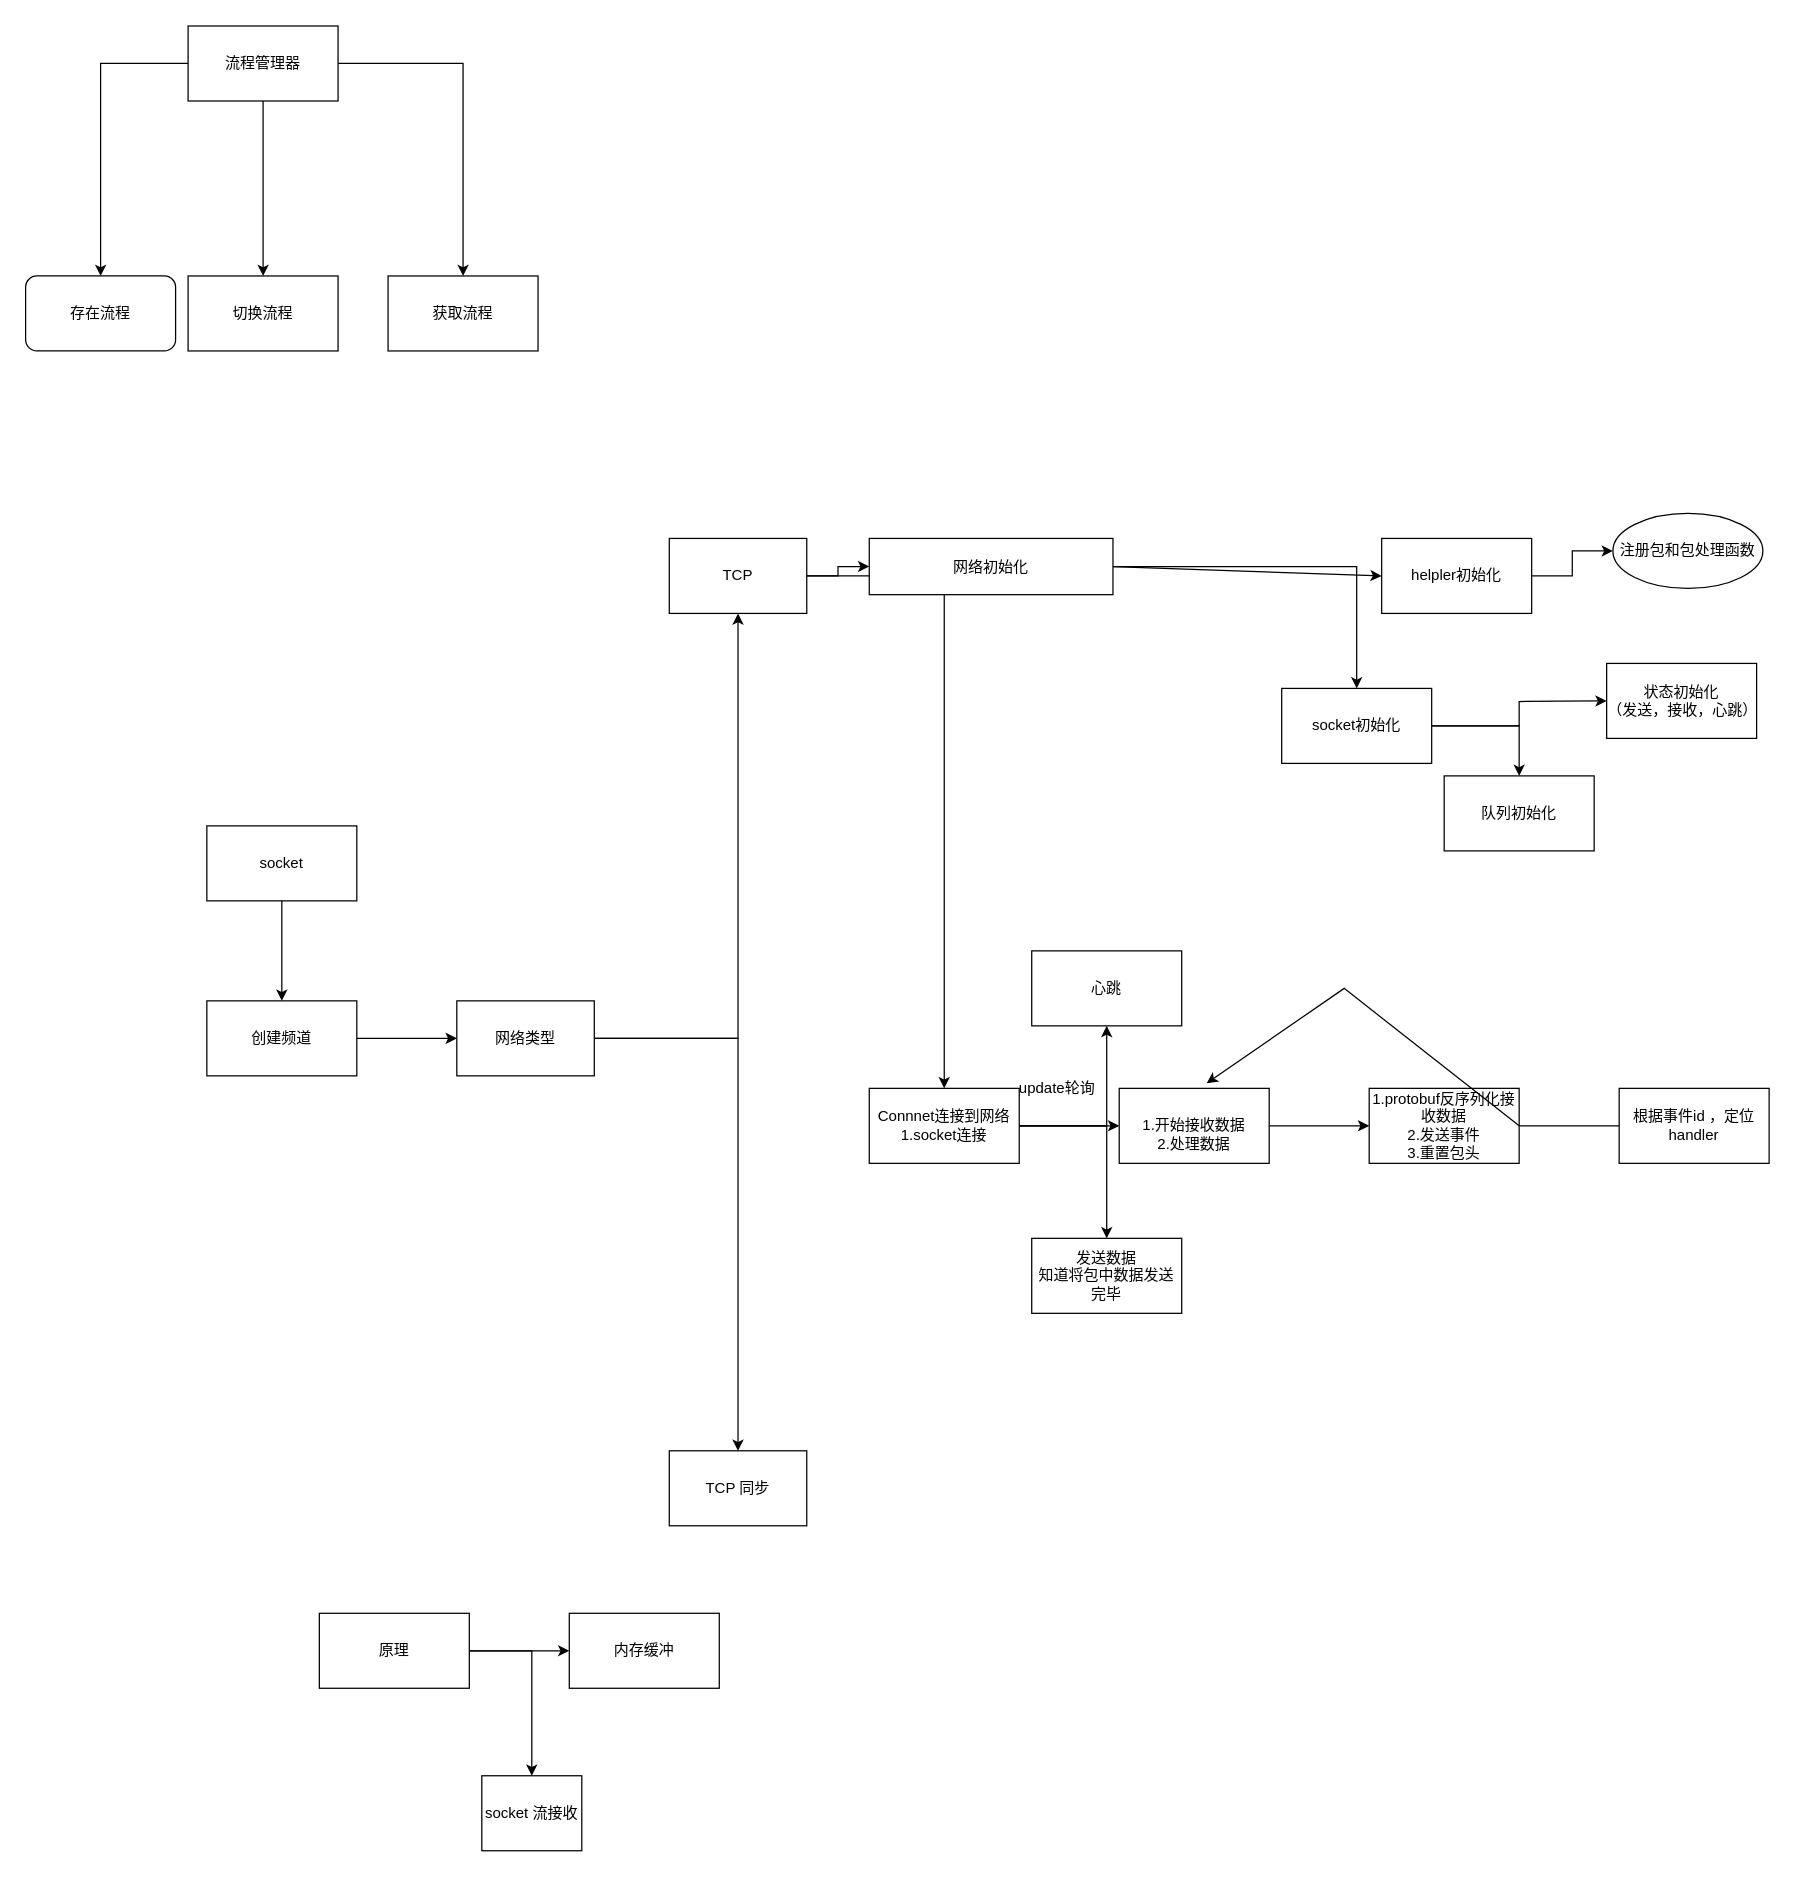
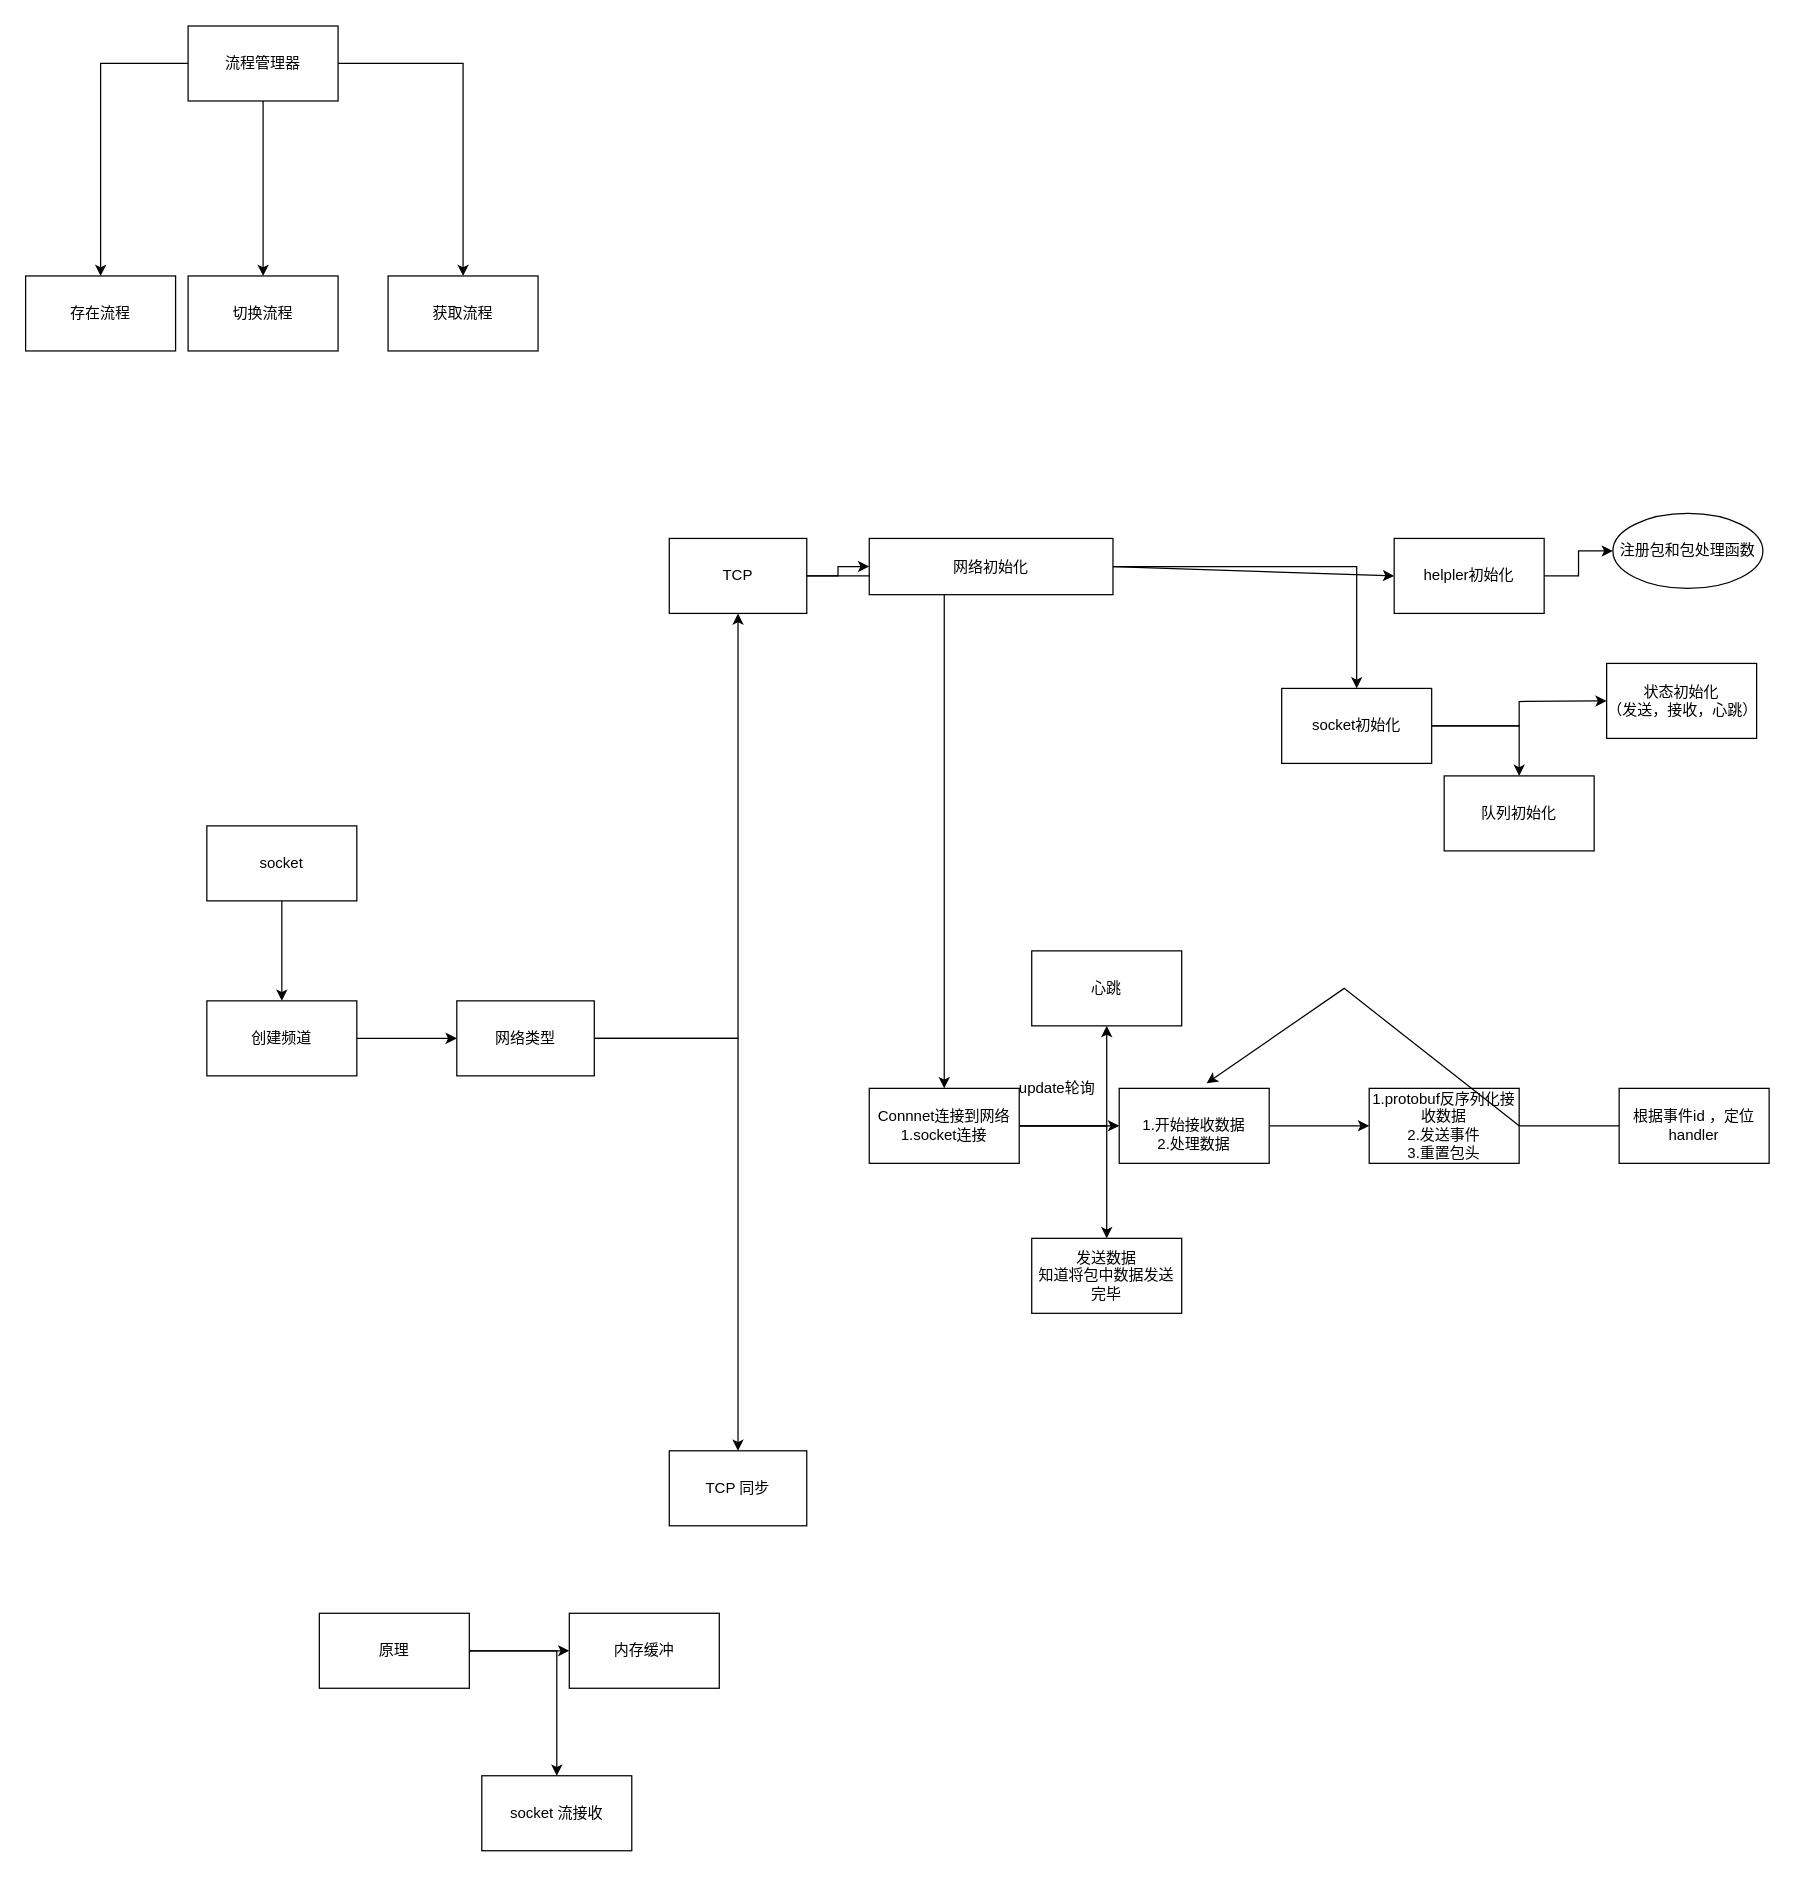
node "存在流程": shape rounded rectangle -> rectangle
node "helpler初始化": moved (1457, 576) -> (1469, 576)
node "socket 流接收": size 100x75 -> 150x75
